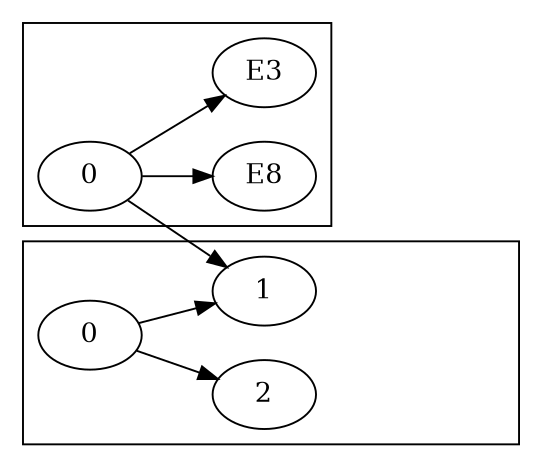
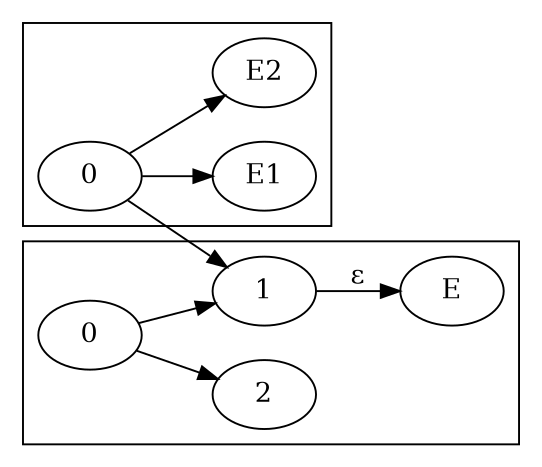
node "E3": label "E3" -> "E2"
node "E8": label "E8" -> "E1"
node "E": added
